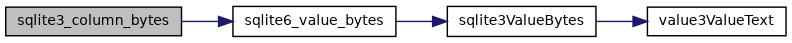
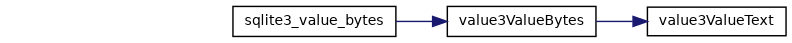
node "sqlite3_column_bytes": removed
node "sqlite6_value_bytes": label "sqlite6_value_bytes" -> "sqlite3_value_bytes"
node "sqlite3ValueBytes": label "sqlite3ValueBytes" -> "value3ValueBytes"
